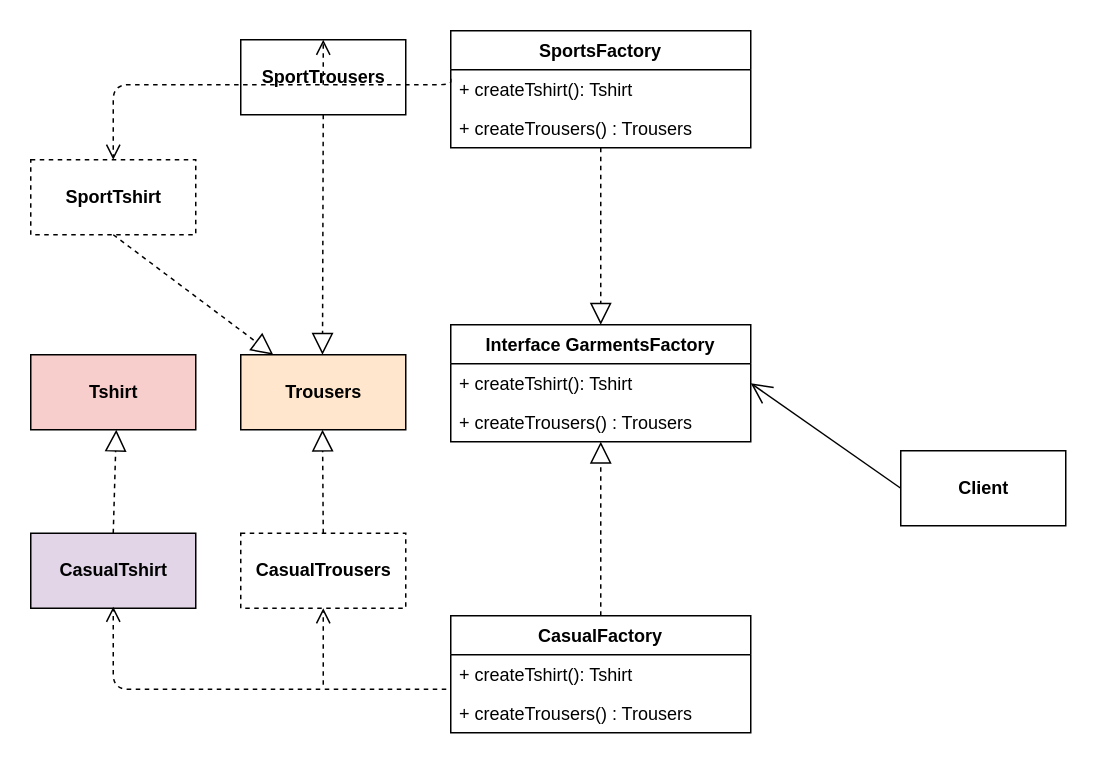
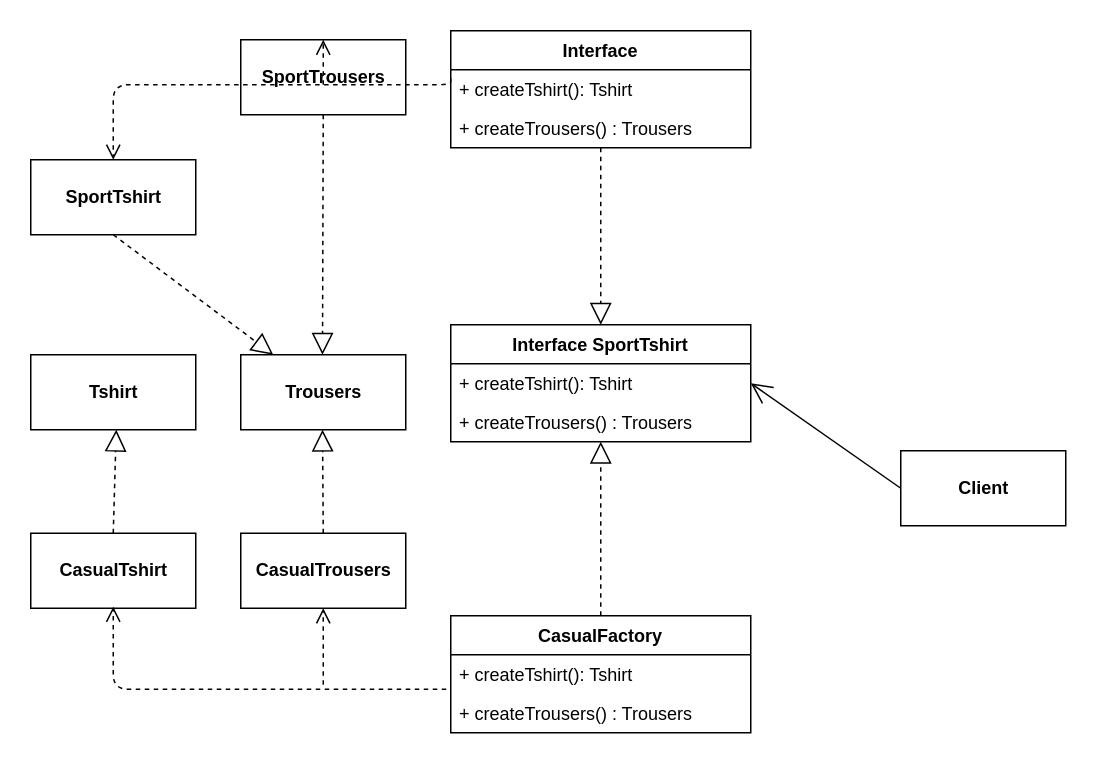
node "SportsFactory": label "SportsFactory" -> "Interface"
node "SportTshirt": style dashed -> solid
node "Interface GarmentsFactory": label "Interface GarmentsFactory" -> "Interface SportTshirt"
node "Tshirt": fillcolor #f8cecc -> #ffffff
node "Trousers": fillcolor #ffe6cc -> #ffffff
node "CasualTshirt": fillcolor #e1d5e7 -> #ffffff
node "CasualTrousers": style dashed -> solid
